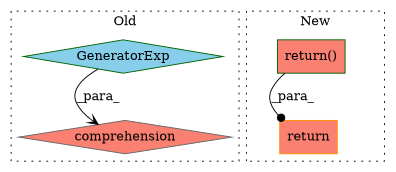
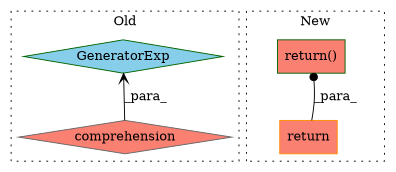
edge "GeneratorExp" -> "comprehension": reversed
edge "return()" -> "return": reversed
